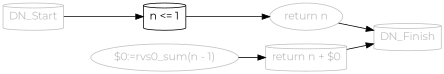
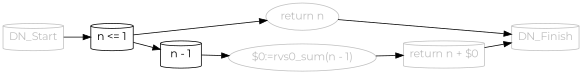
node "n - 1": added
